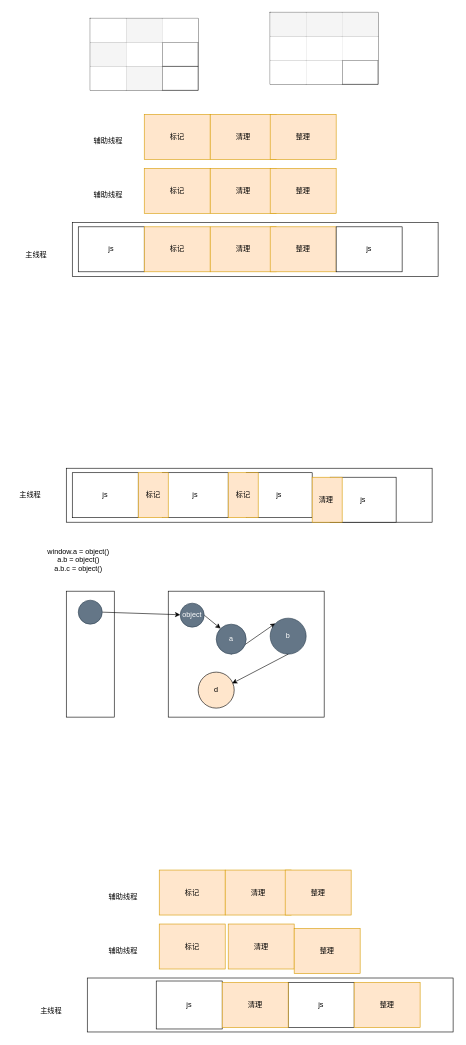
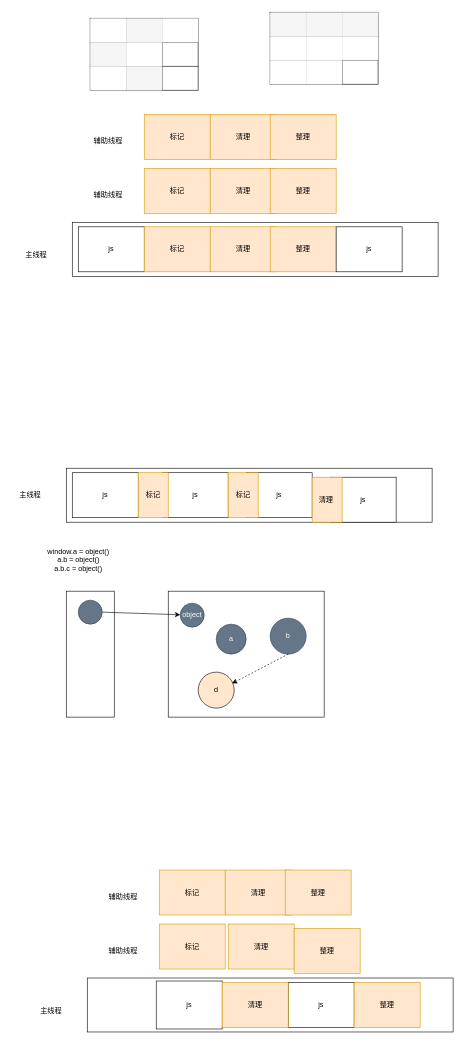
edge "object" -> "a": removed
edge "a" -> "b": removed
edge "b" -> "d": style solid -> dashed
